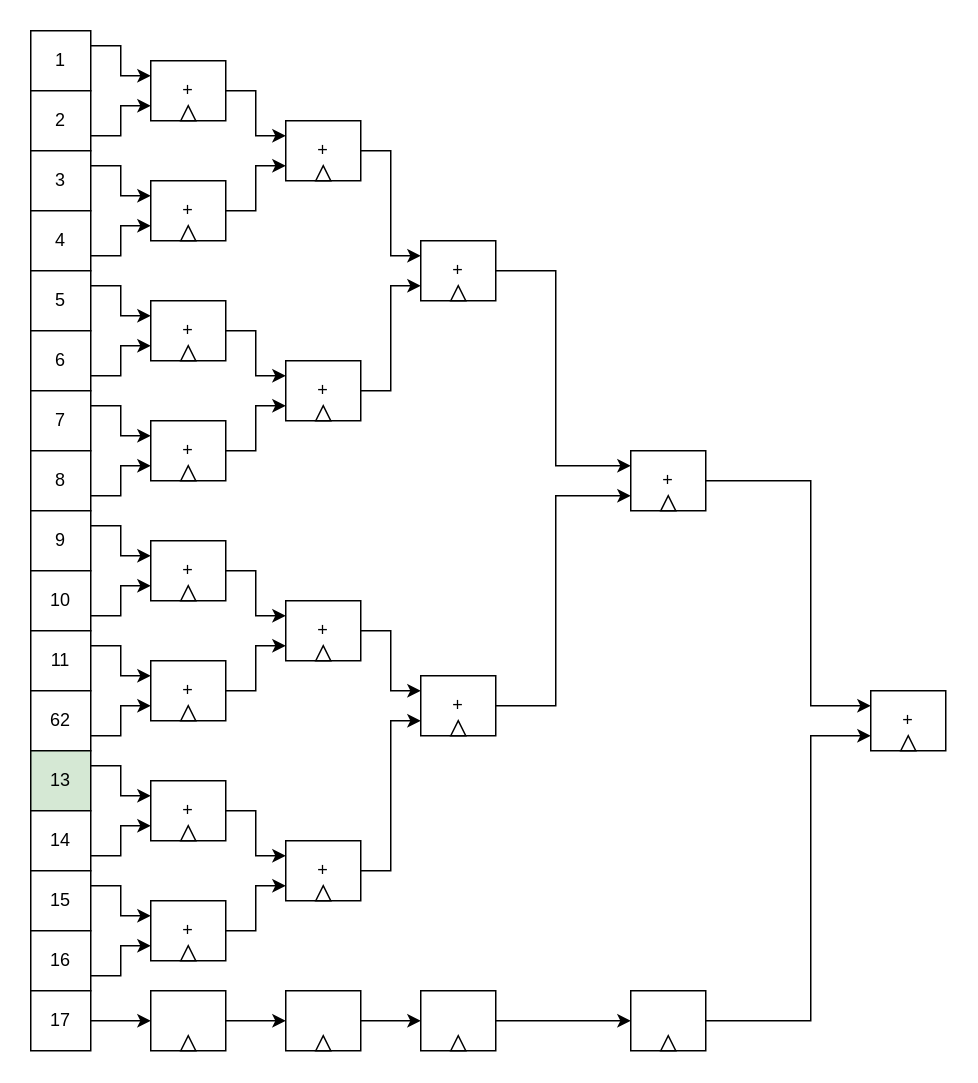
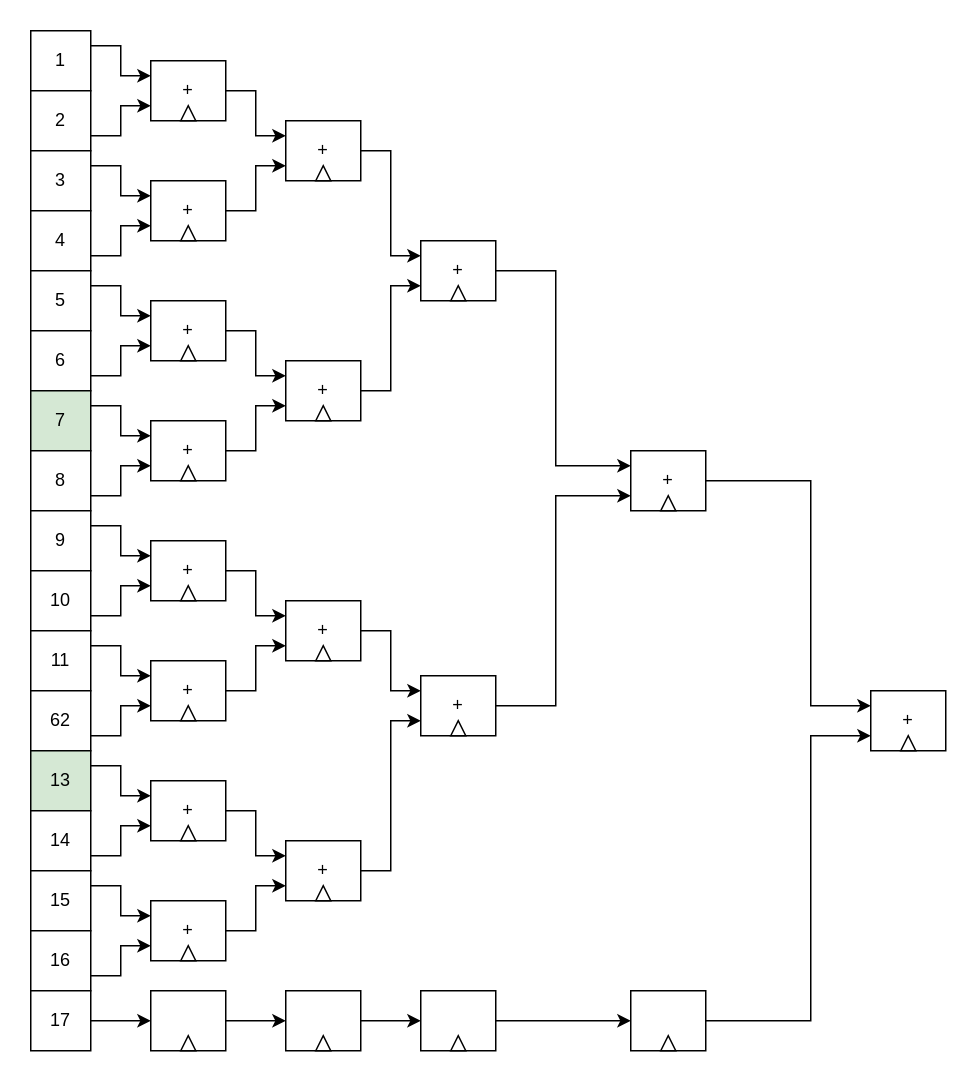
node "7": fillcolor #ffffff -> #d5e8d4
